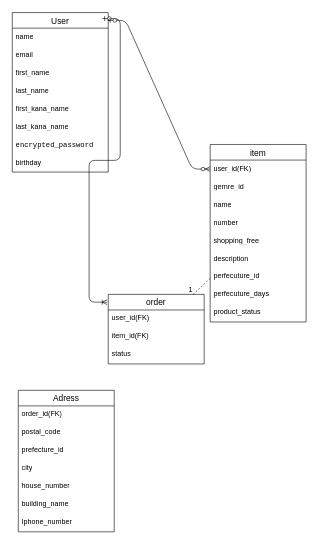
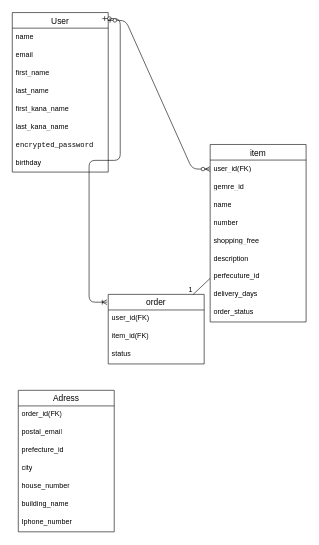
edge "item" -- "order": style dashed -> solid
node "perfecuture_days": label "perfecuture_days" -> "delivery_days"
node "product_status": label "product_status" -> "order_status"
node "postal_code": label "postal_code" -> "postal_email"
